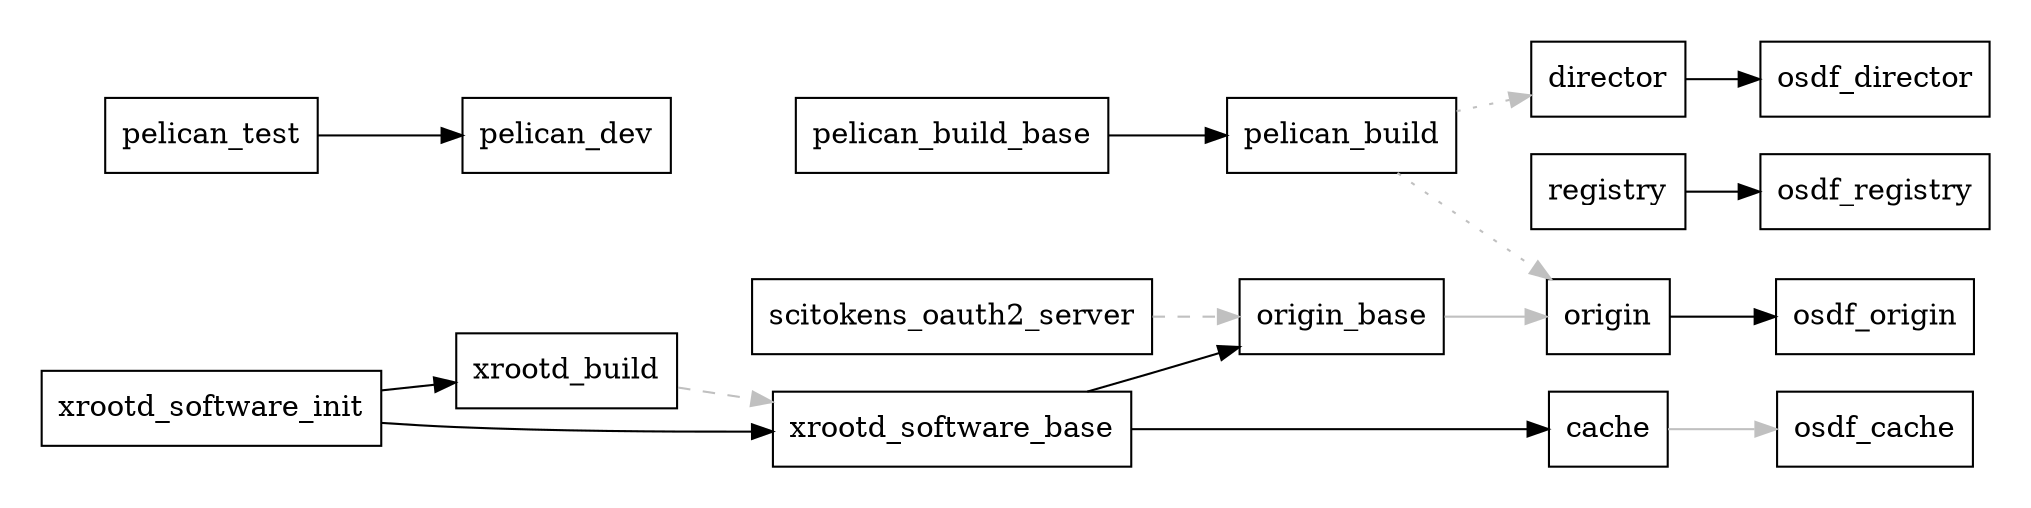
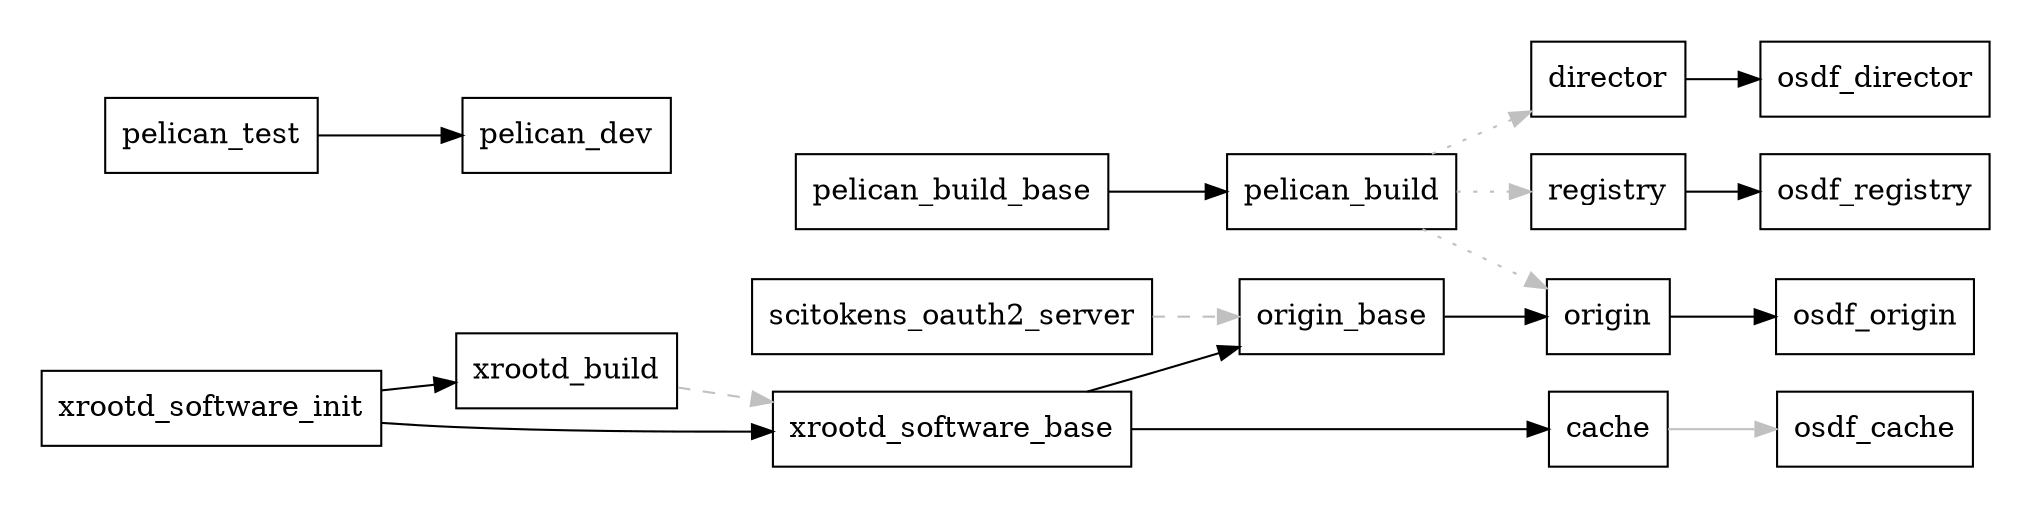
edge "pelican_build" -> "registry": added
edge "origin_base" -> "origin": color gray -> black
